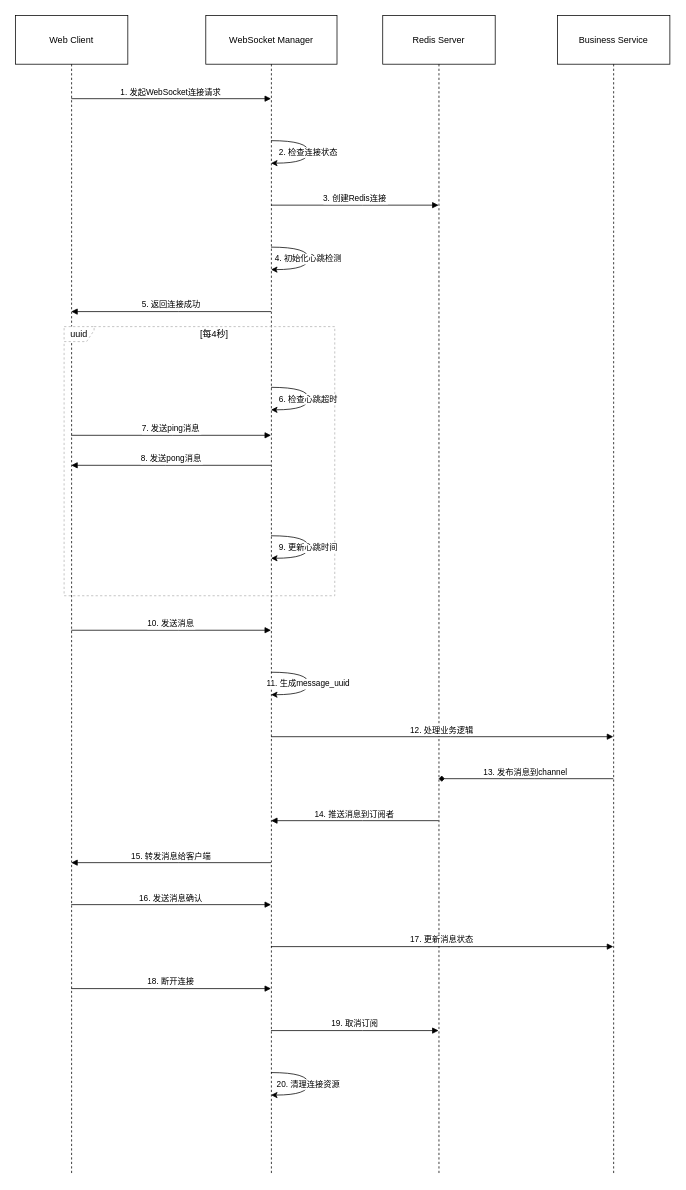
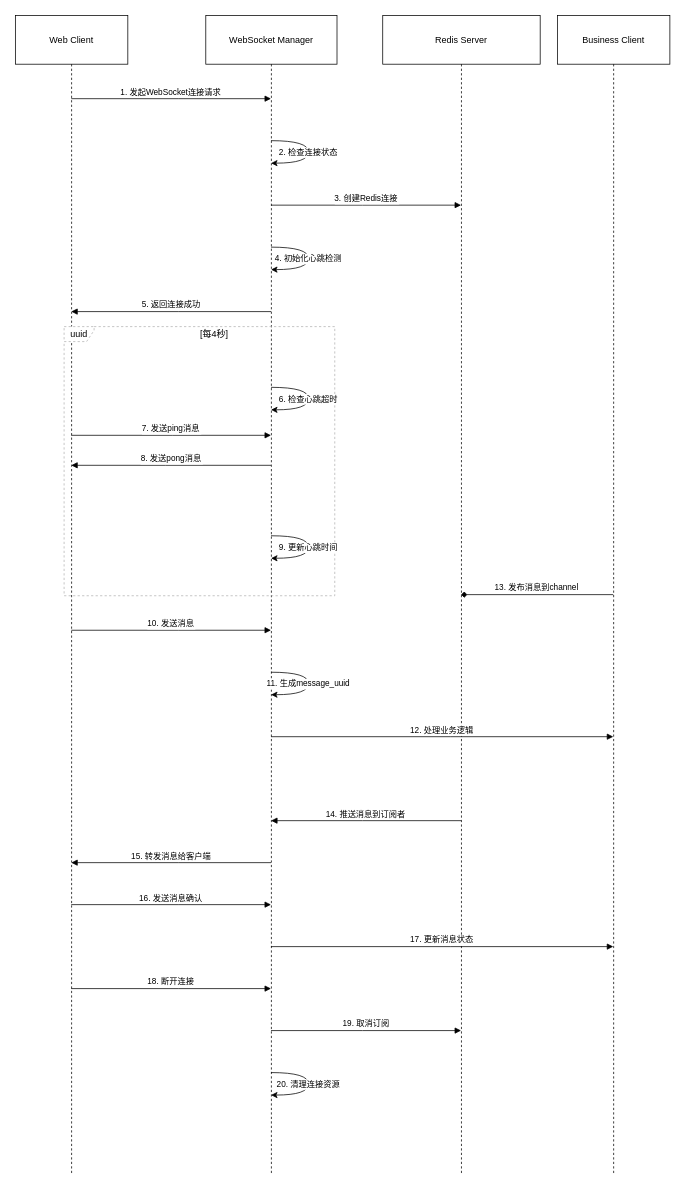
node "Business Service": label "Business Service" -> "Business Client"
node "Redis Server": size 113x1159 -> 158x1159
